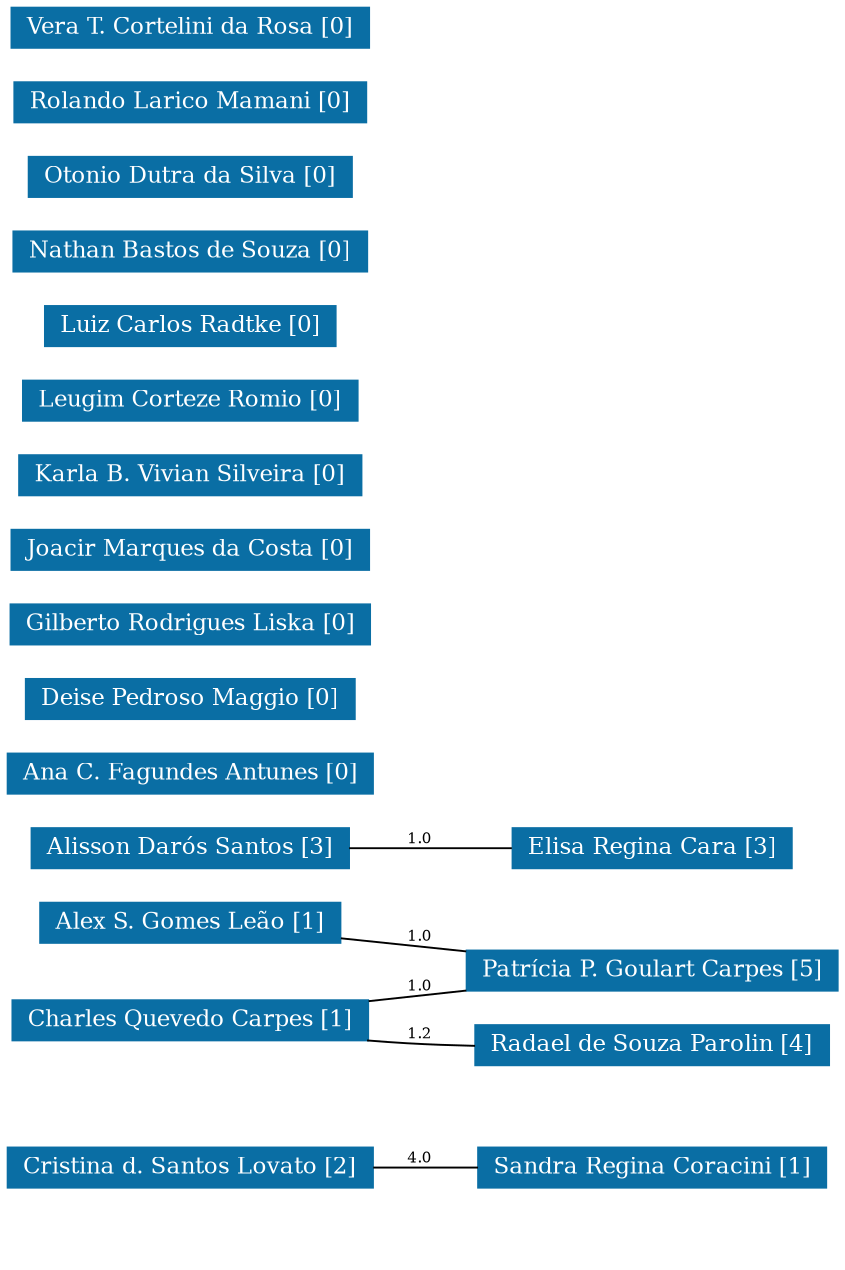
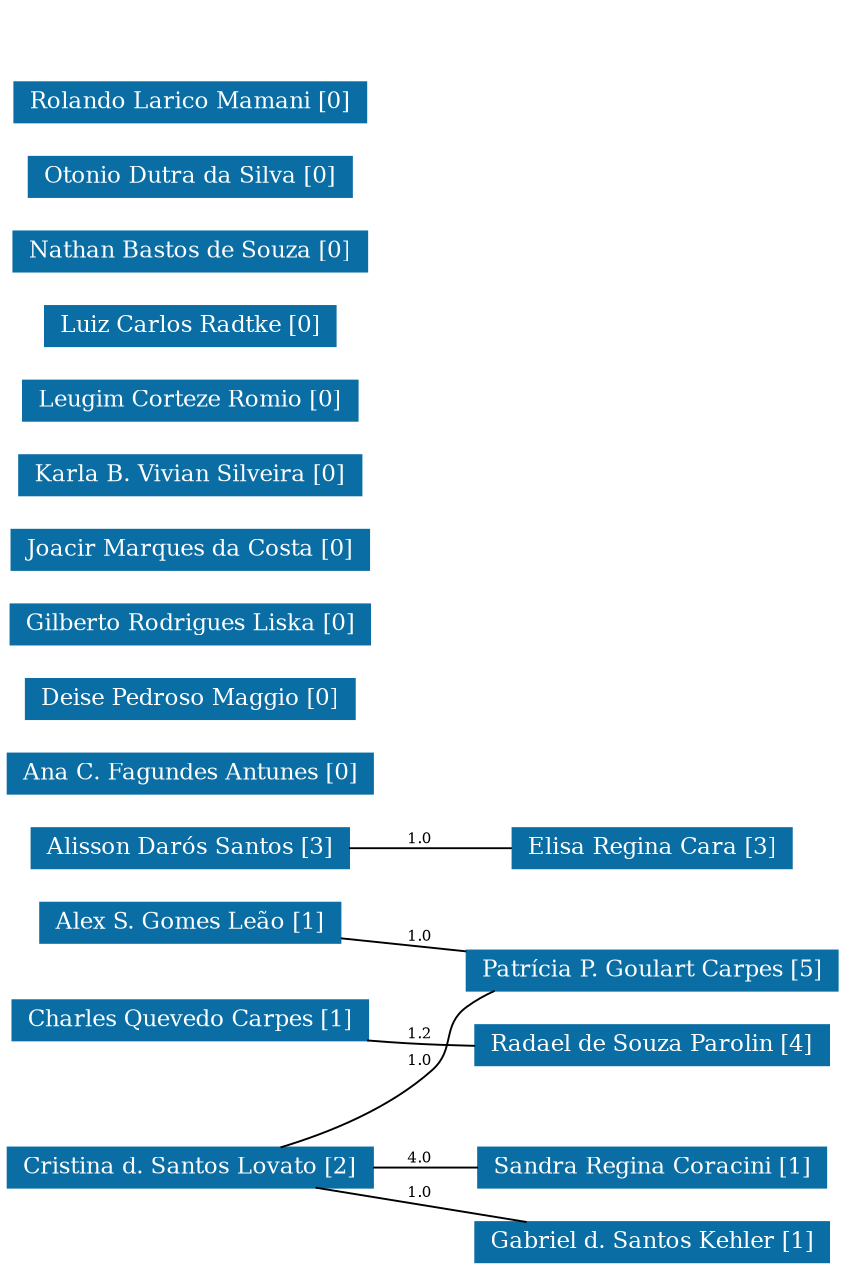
node "Vera T. Cortelini da Rosa [0]": removed
edge "Patrícia P. Goulart Carpes [5]" -- "Charles Quevedo Carpes [1]": now "Patrícia P. Goulart Carpes [5]" -- "Cristina d. Santos Lovato [2]"
node "Gabriel d. Santos Kehler [1]": added
